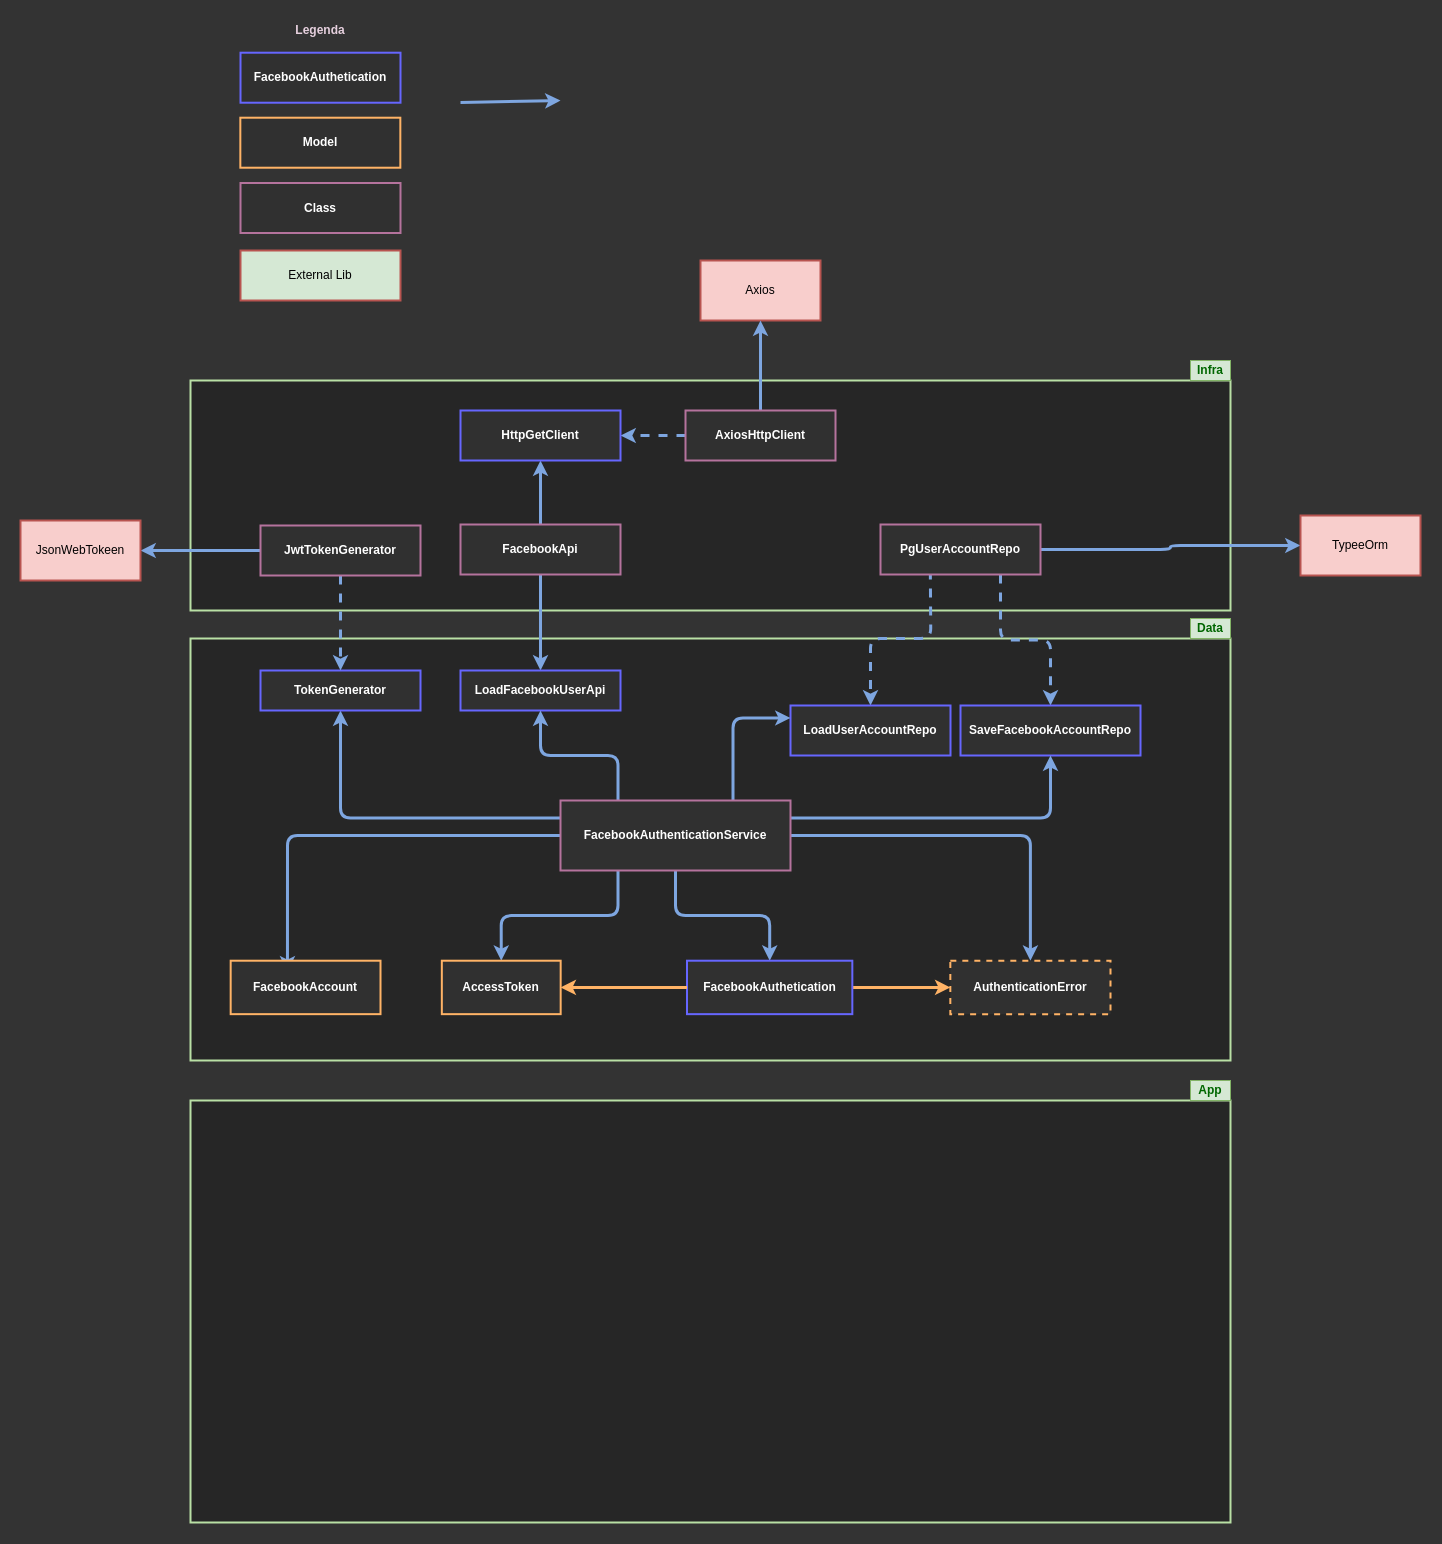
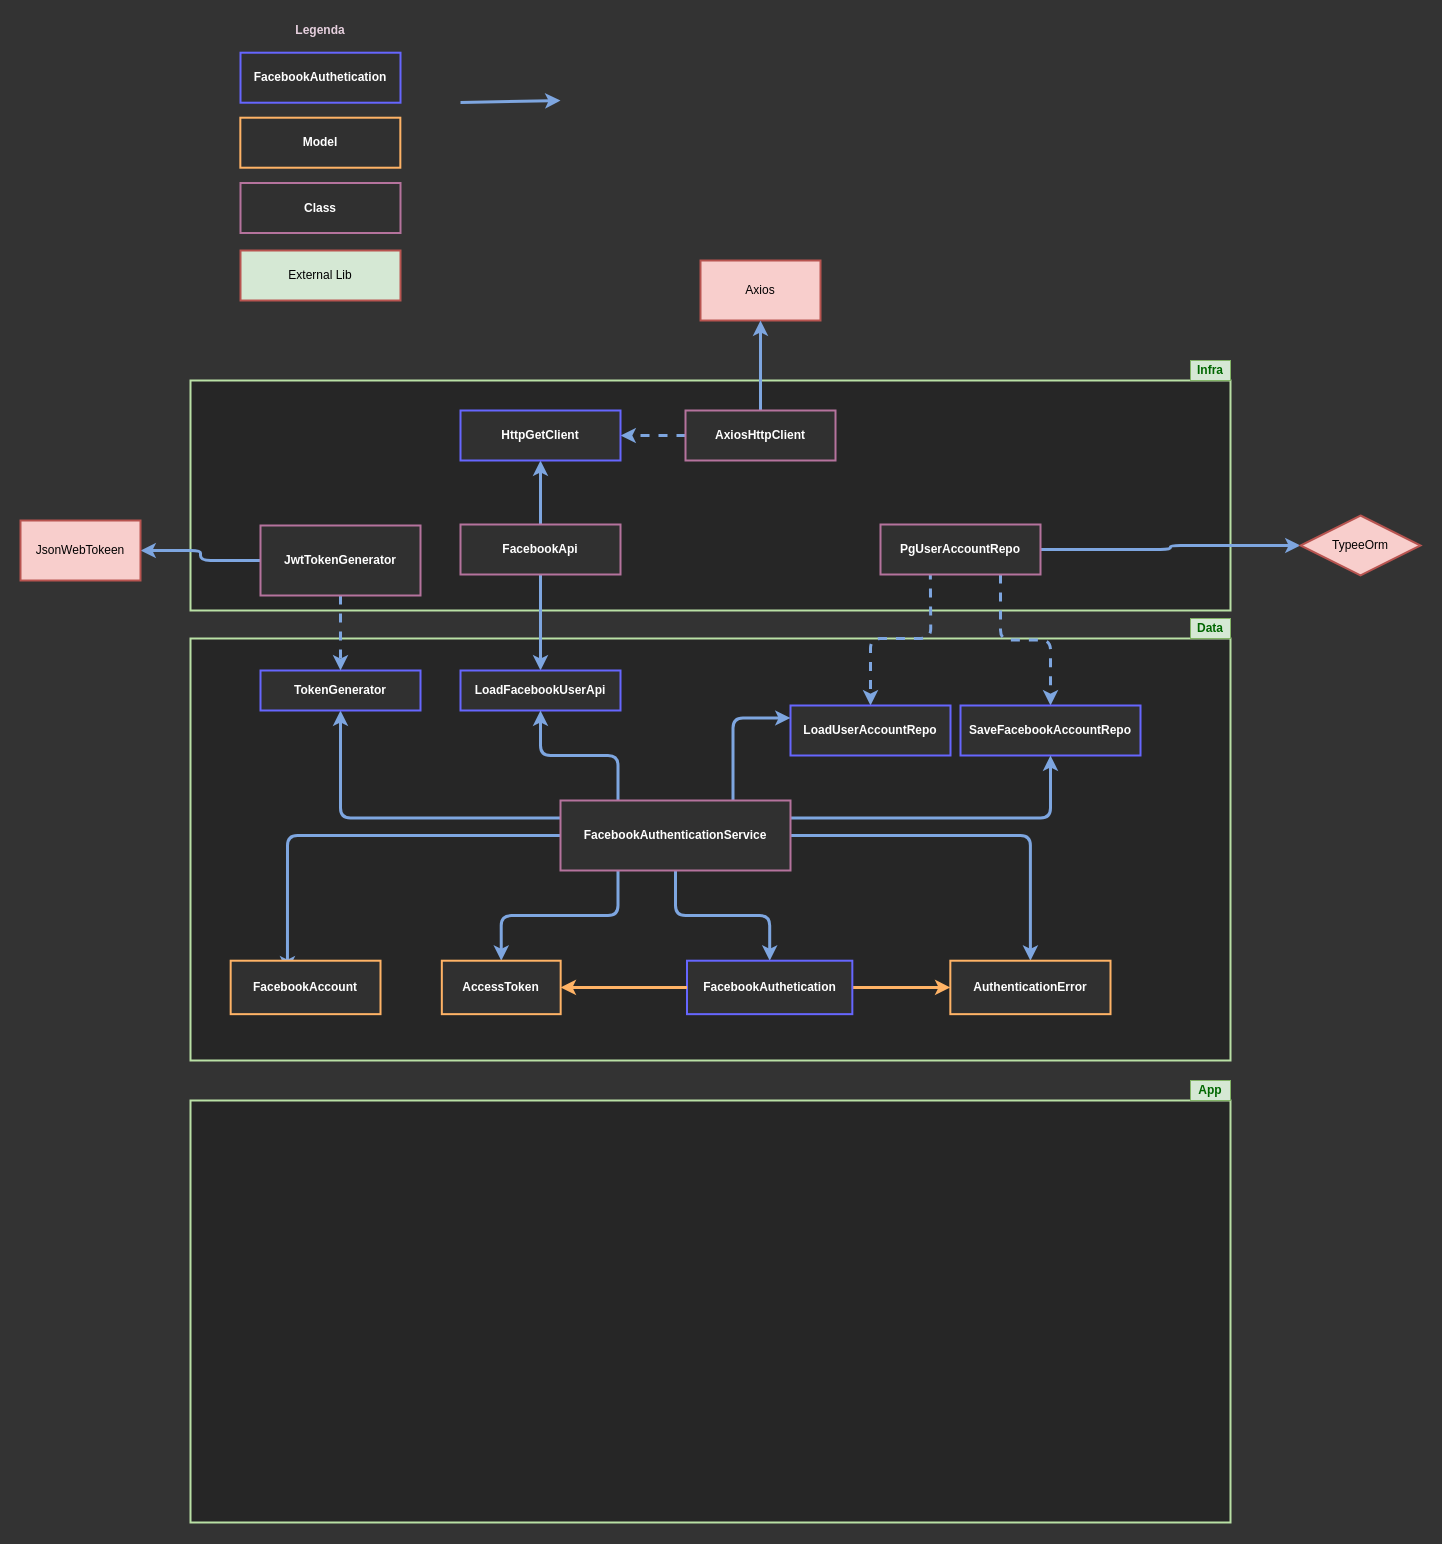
node "TypeeOrm": shape rectangle -> diamond
node "JwtTokenGenerator": size 160x50 -> 160x70
node "AuthenticationError": style dashed -> solid
